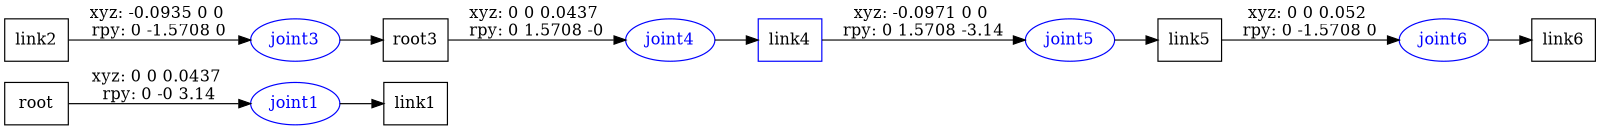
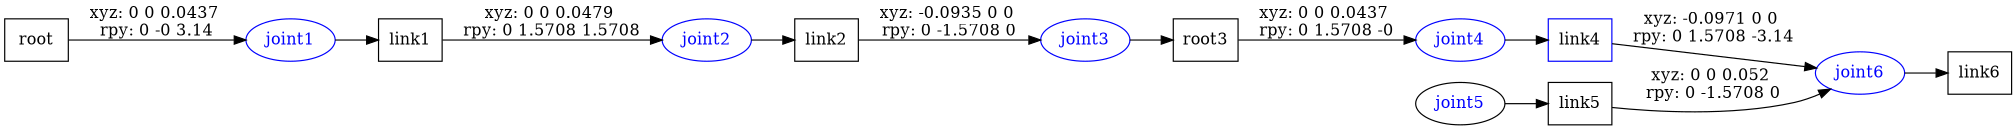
node "joint2": added
edge "link4" -> "joint5": now "link4" -> "joint6"
node "joint5": color blue -> black
